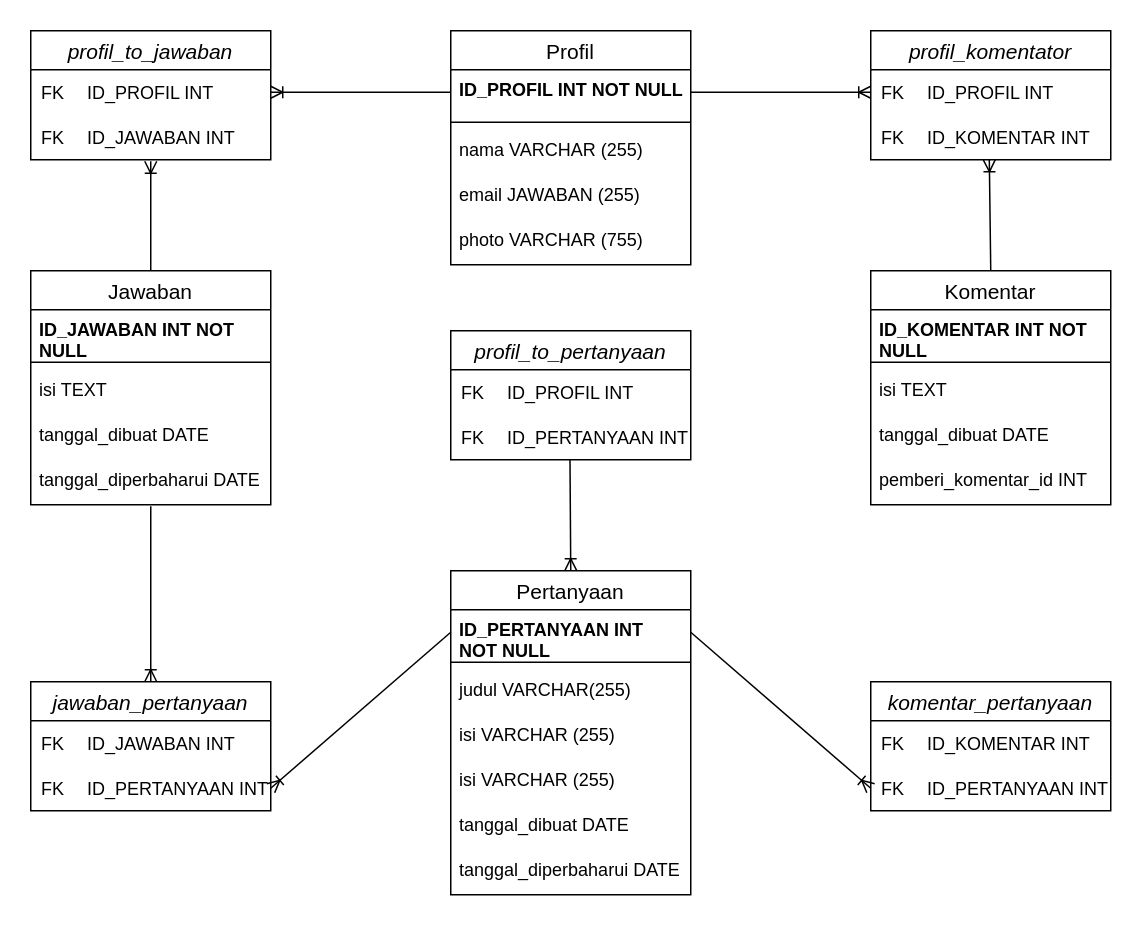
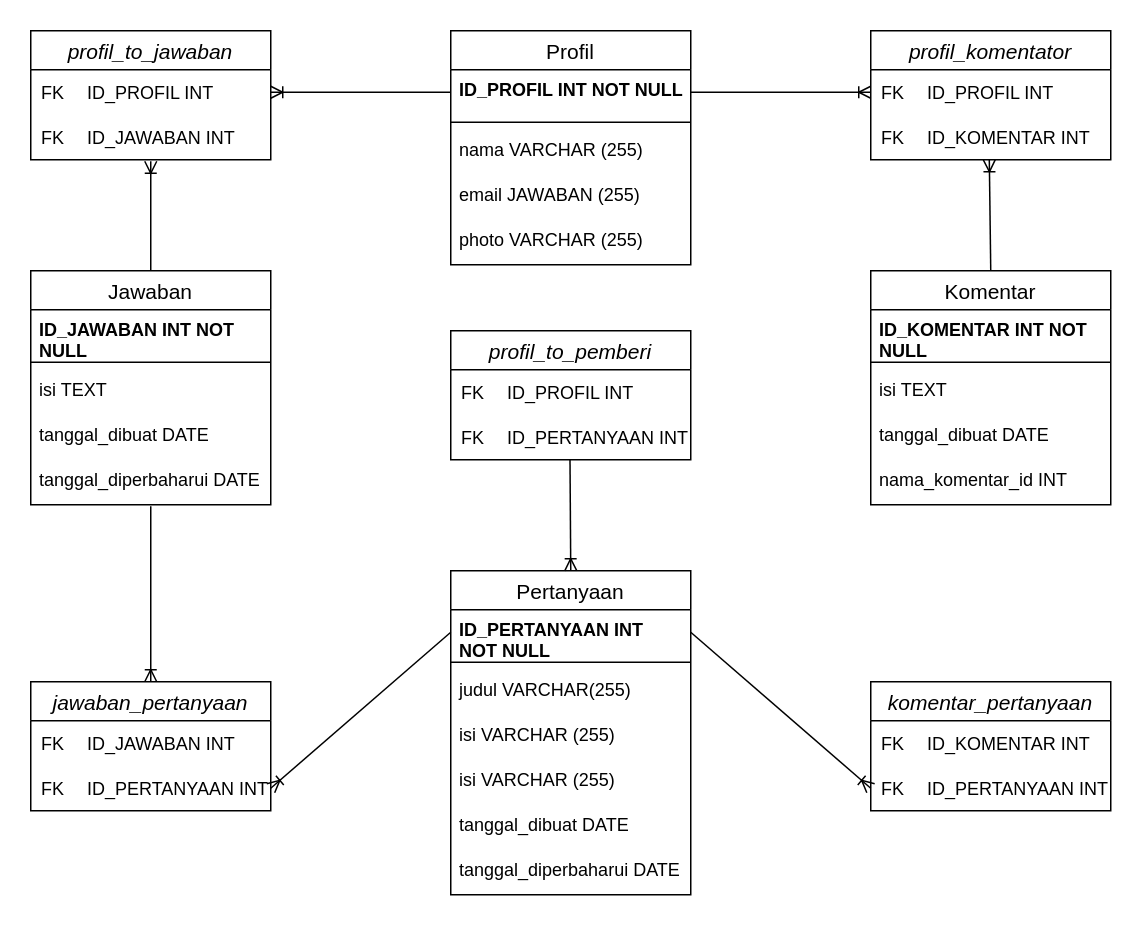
node "photo VARCHAR (755)": label "photo VARCHAR (755)" -> "photo VARCHAR (255)"
node "profil_to_pertanyaan": label "profil_to_pertanyaan" -> "profil_to_pemberi"
node "pemberi_komentar_id INT": label "pemberi_komentar_id INT" -> "nama_komentar_id INT"
